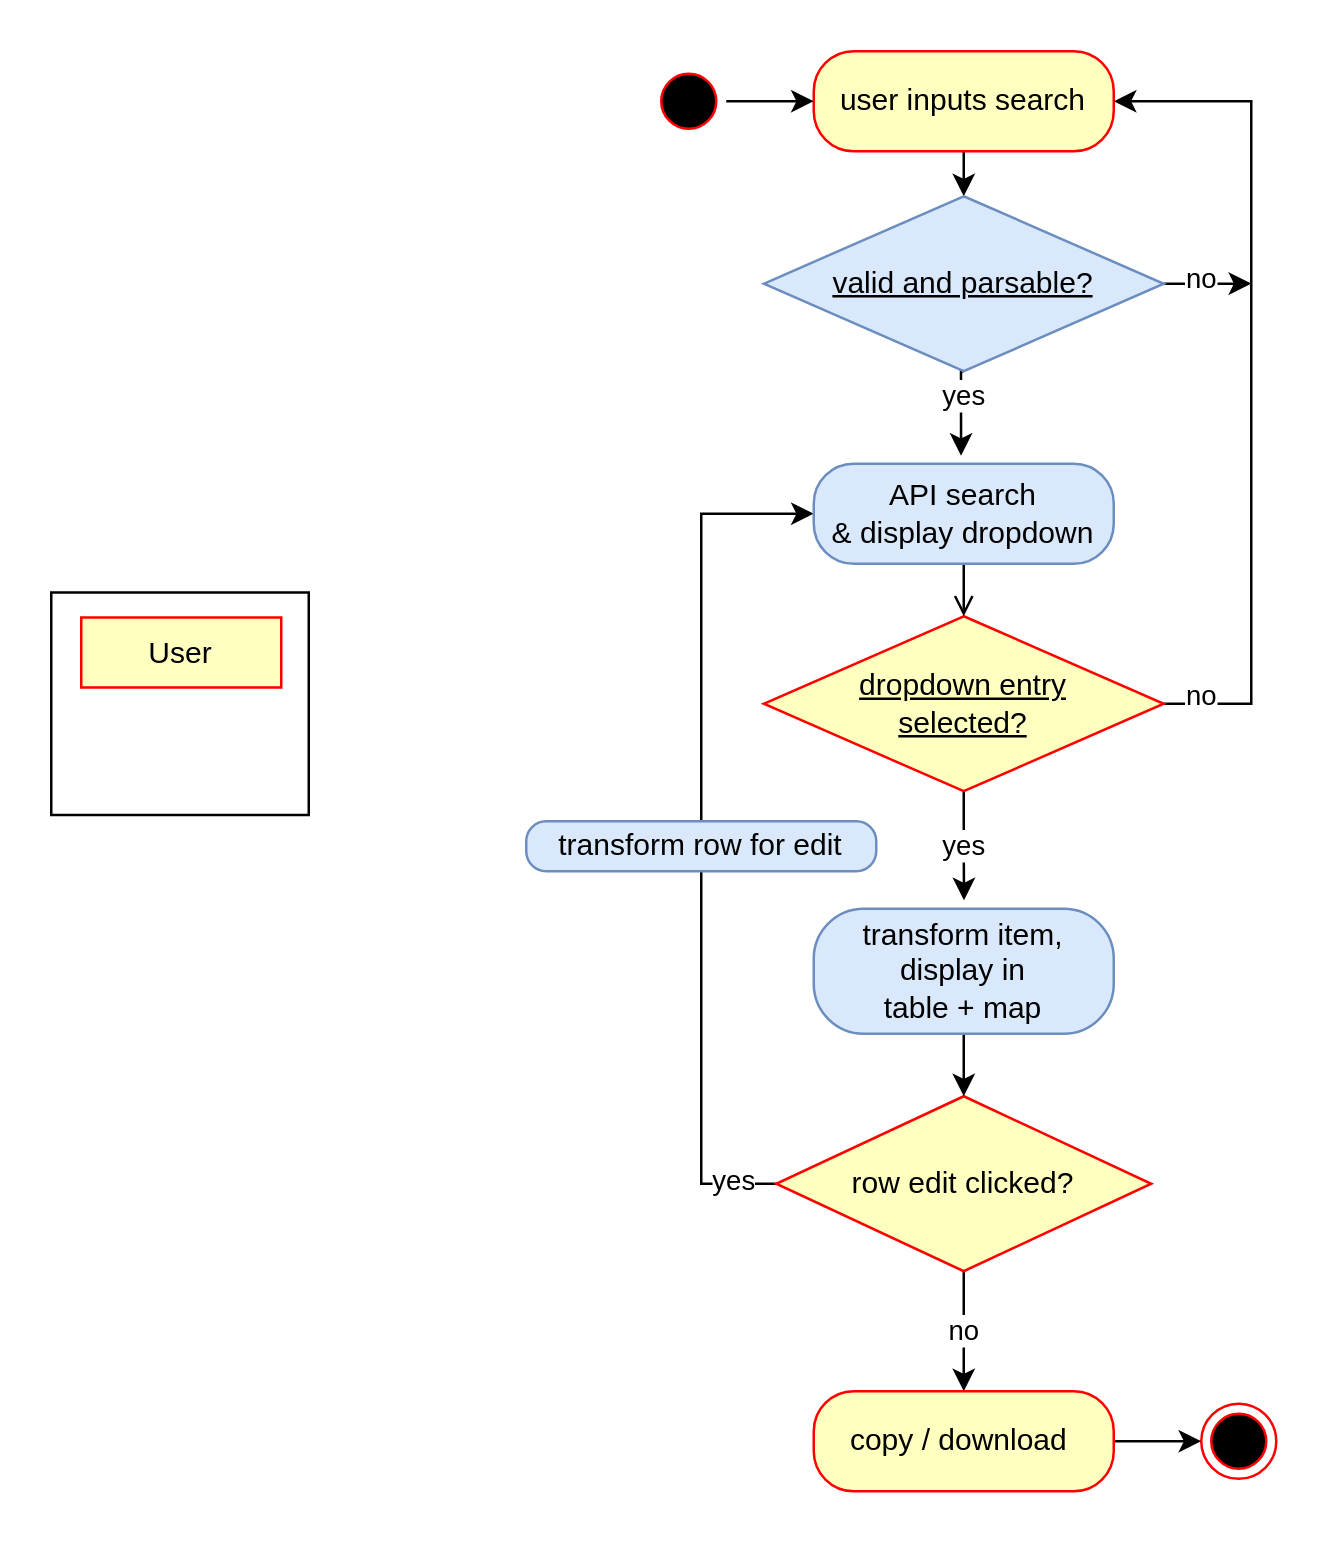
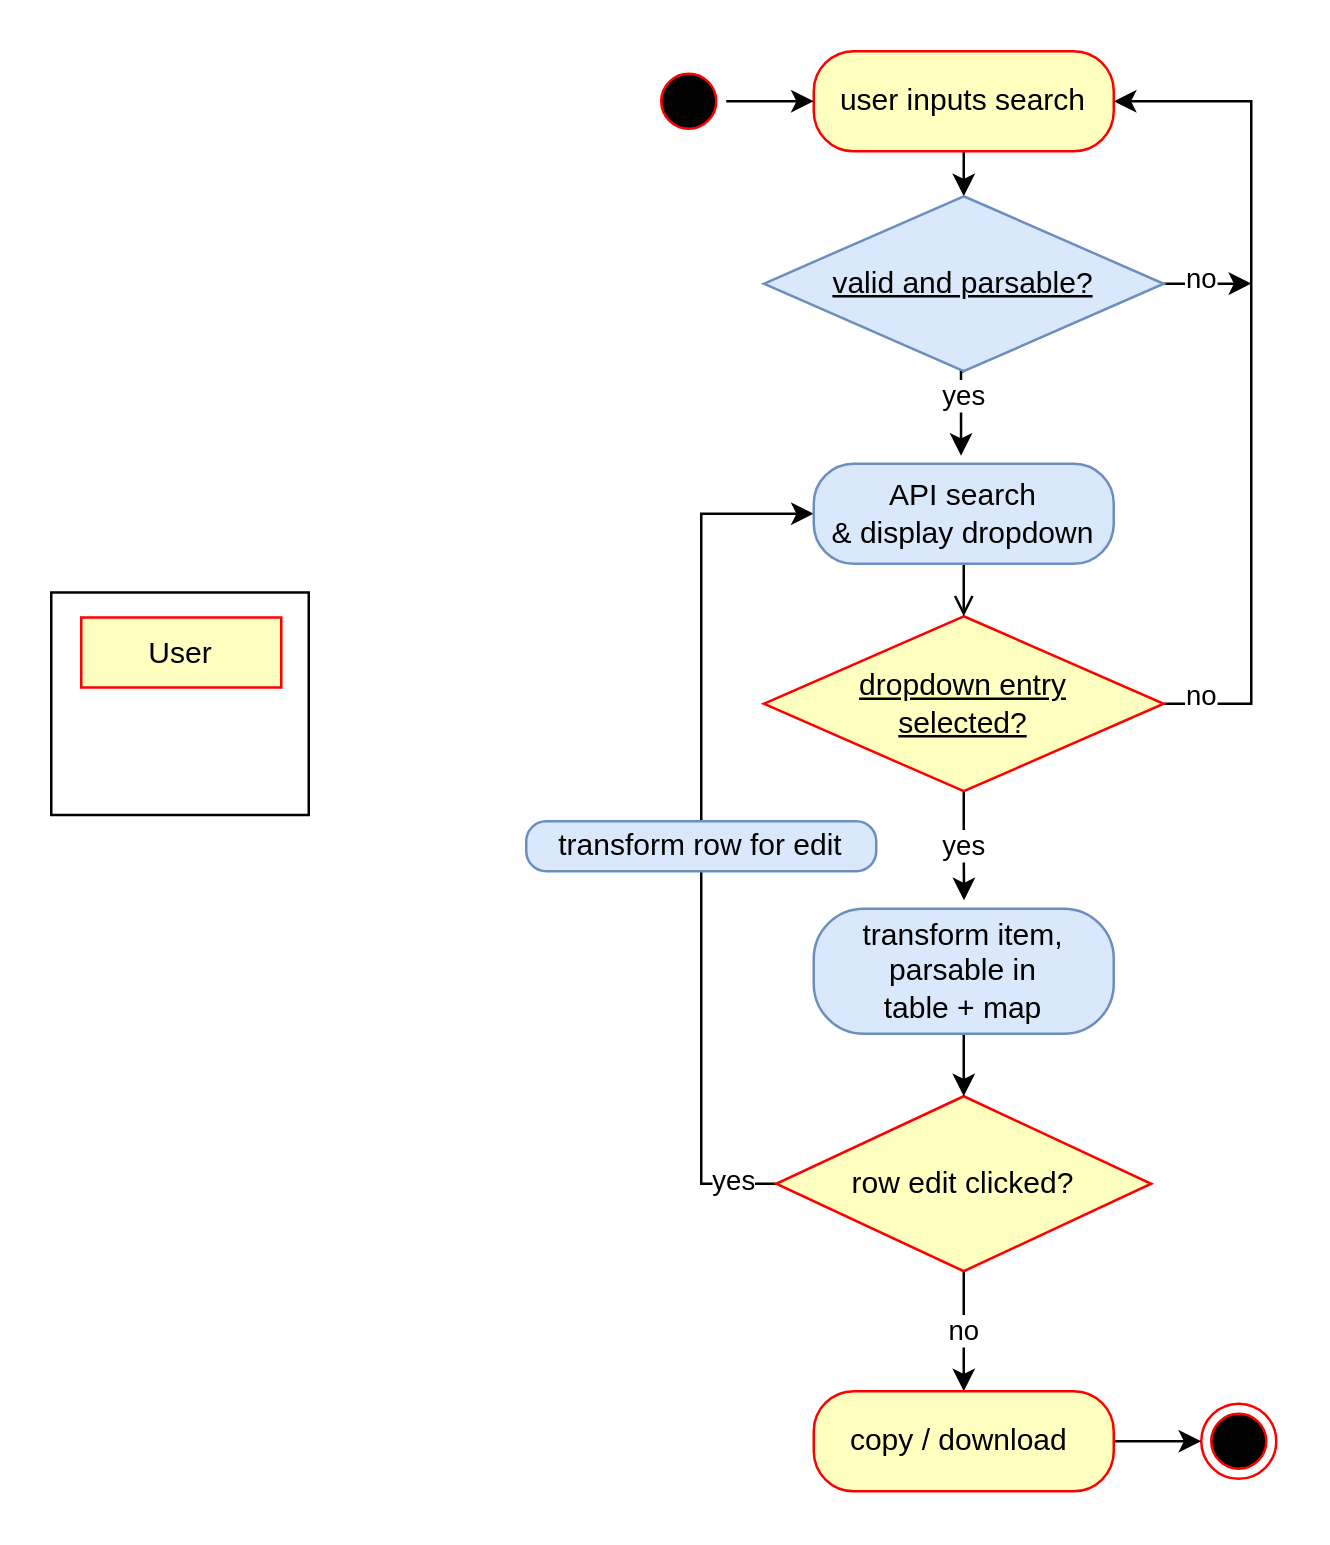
node "transform item, display in table + map": label "transform item, display in table + map" -> "transform item, parsable in table + map"
